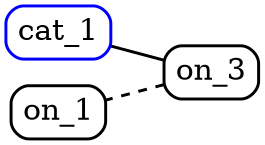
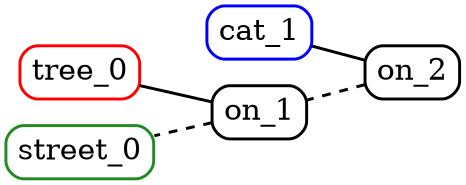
node "tree_0": added
node "on_3": label "on_3" -> "on_2"
node "street_0": added
